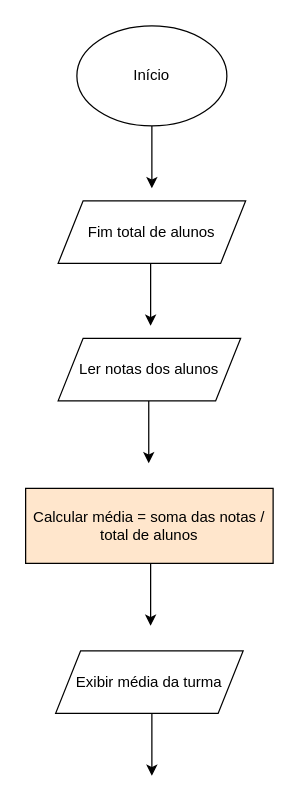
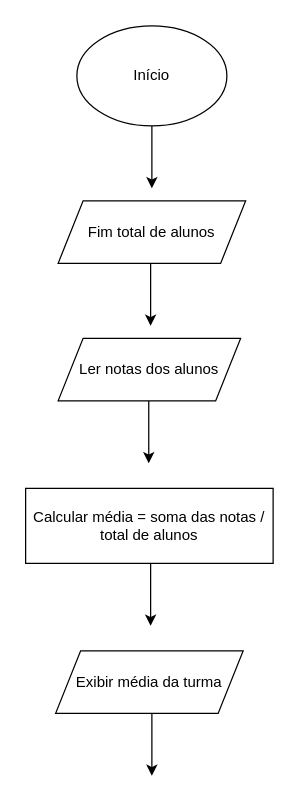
node "Calcular média = soma das notas / total de alunos": fillcolor #ffe6cc -> #ffffff
